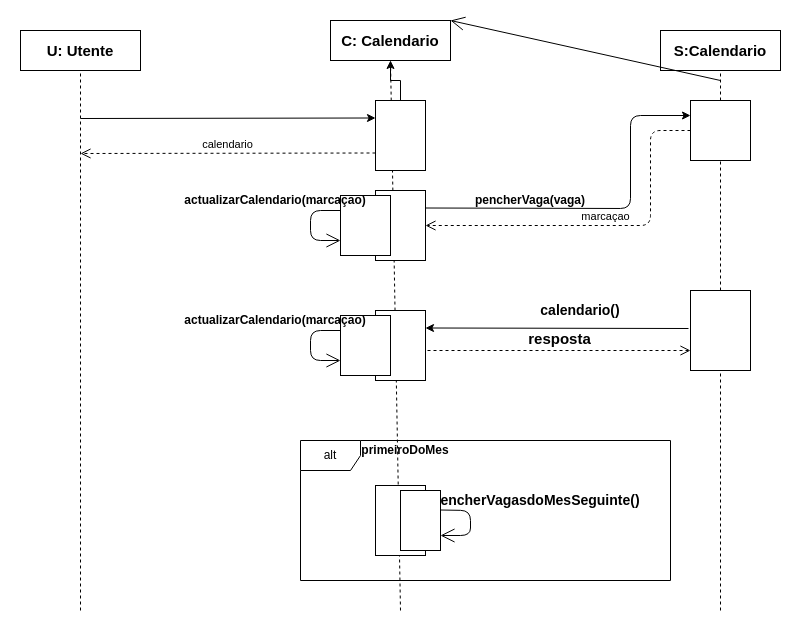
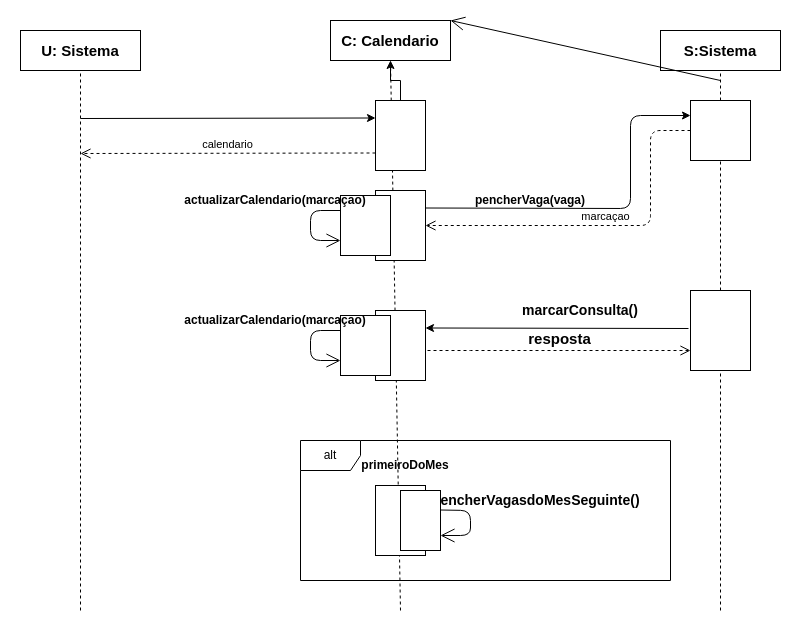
node "U: Utente": label "U: Utente" -> "U: Sistema"
node "S:Calendario": label "S:Calendario" -> "S:Sistema"
node "calendario()": label "calendario()" -> "marcarConsulta()"
node "primeiroDoMes": moved (406, 451) -> (406, 466)
